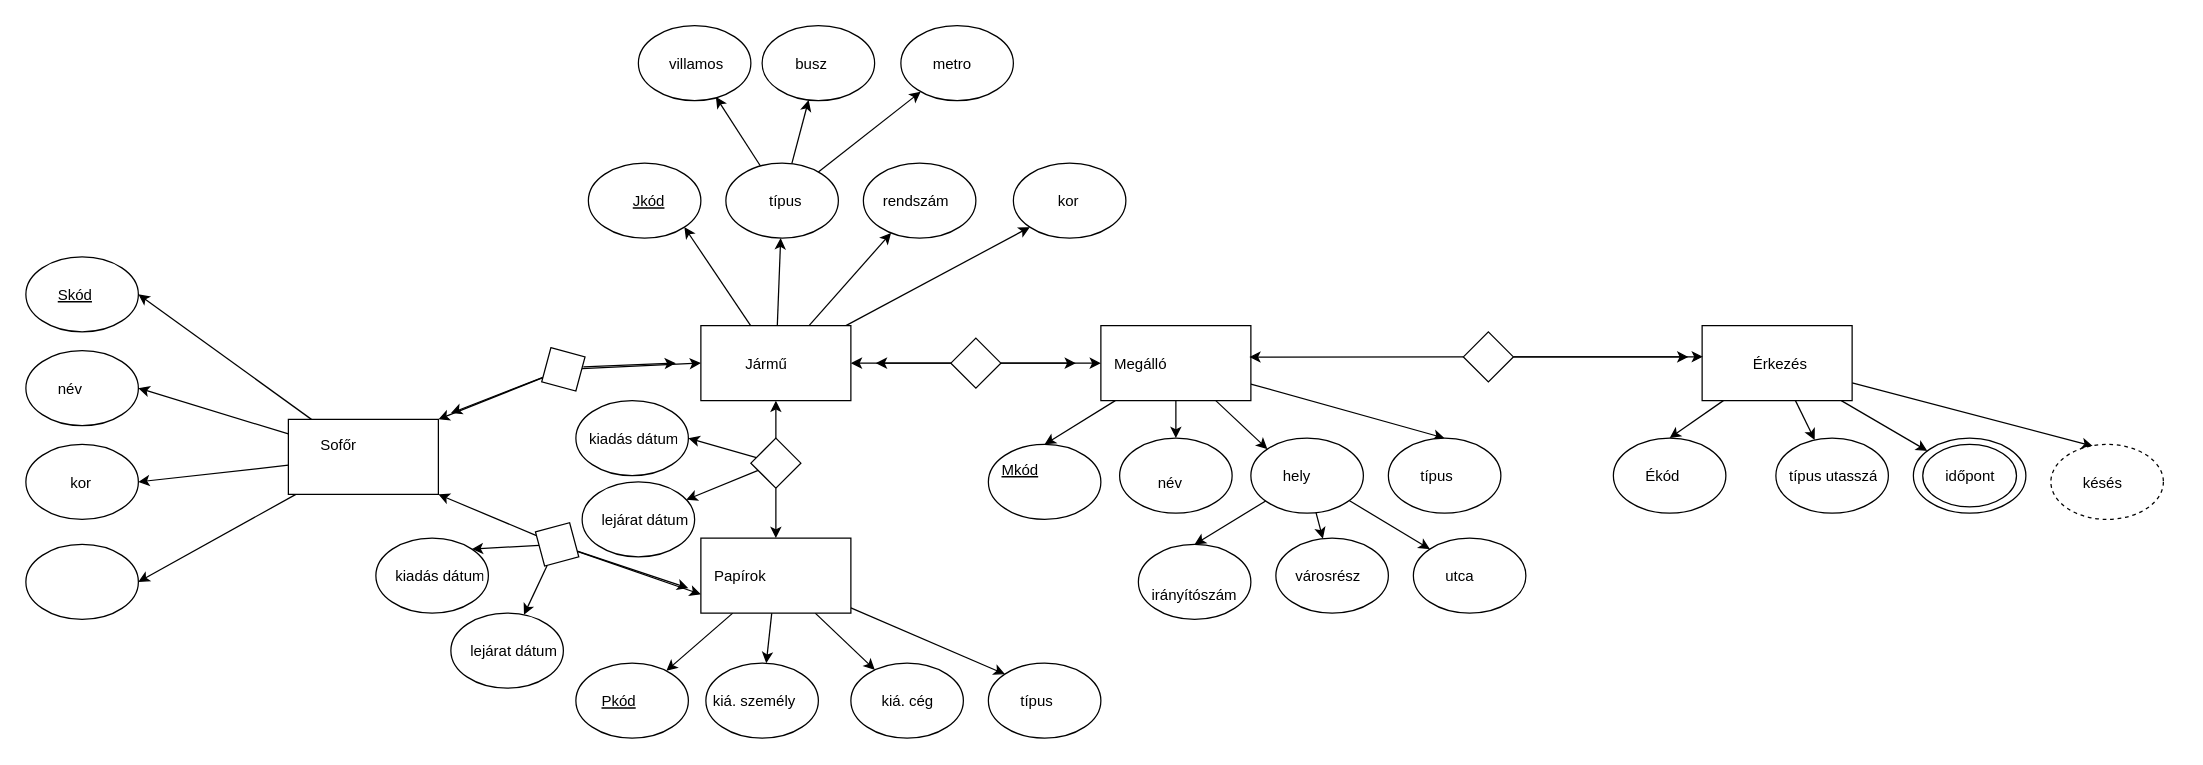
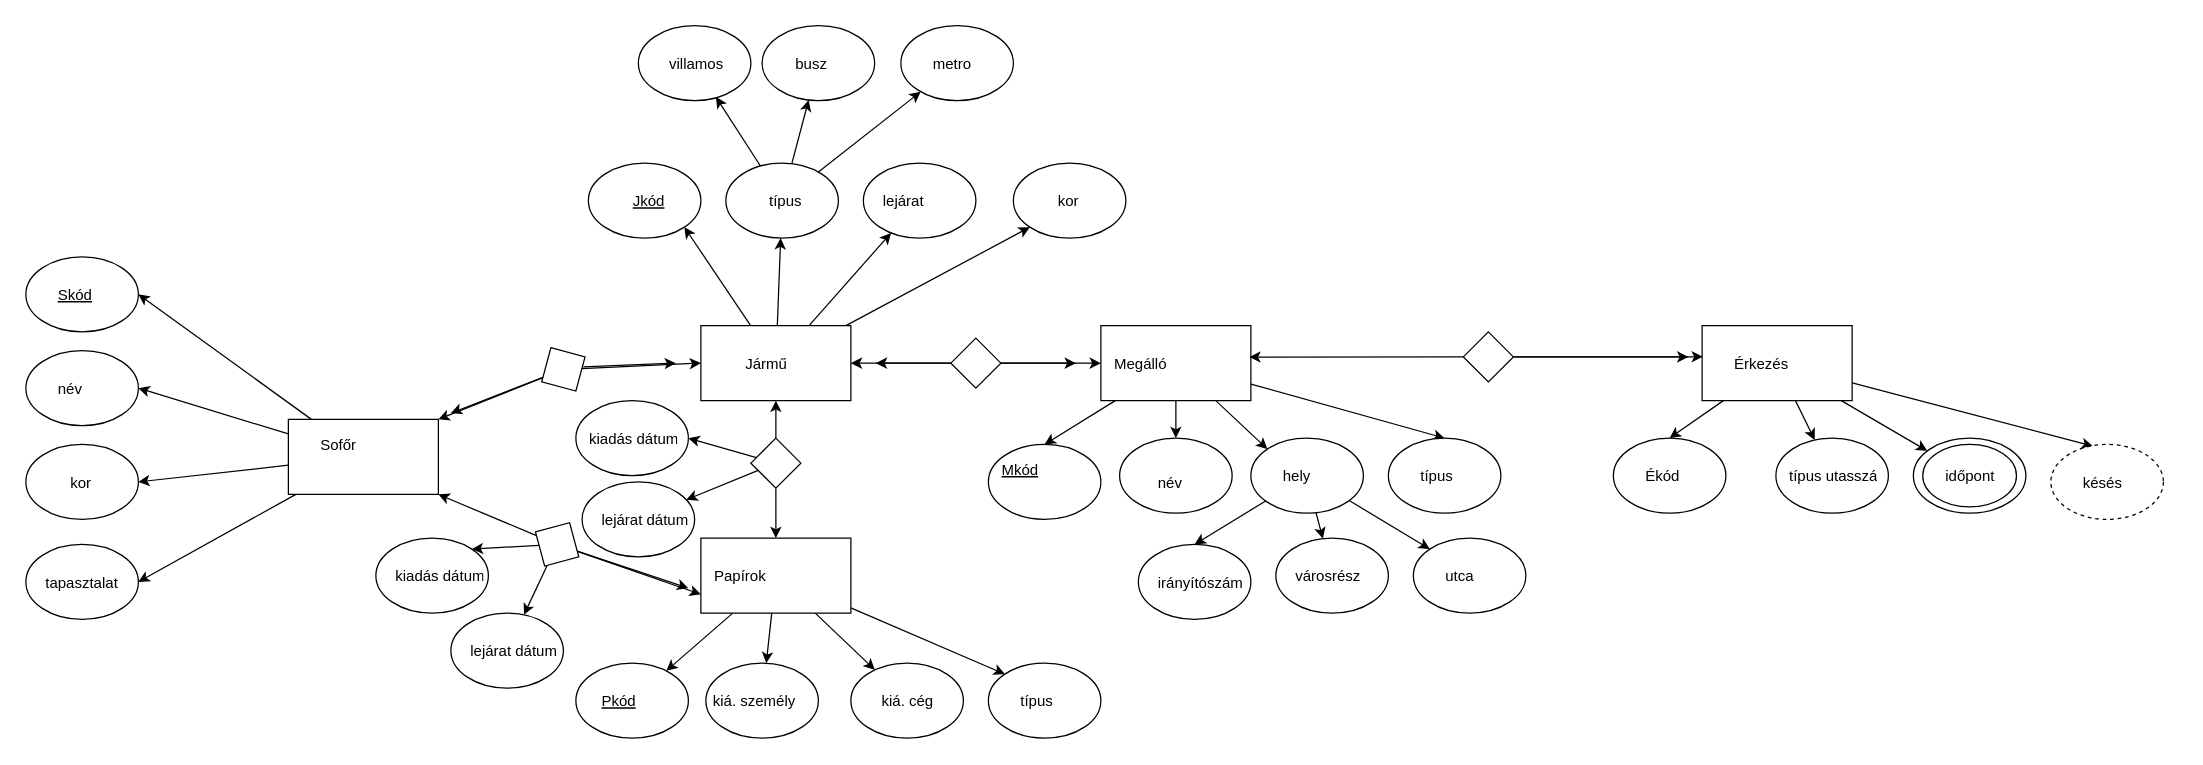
node "rendszám": label "rendszám" -> "lejárat"
node "Érkezés": moved (1796, 363) -> (1777, 363)
node "tapasztalat": added
node "irányítószám": moved (1194, 594) -> (1201, 582)
